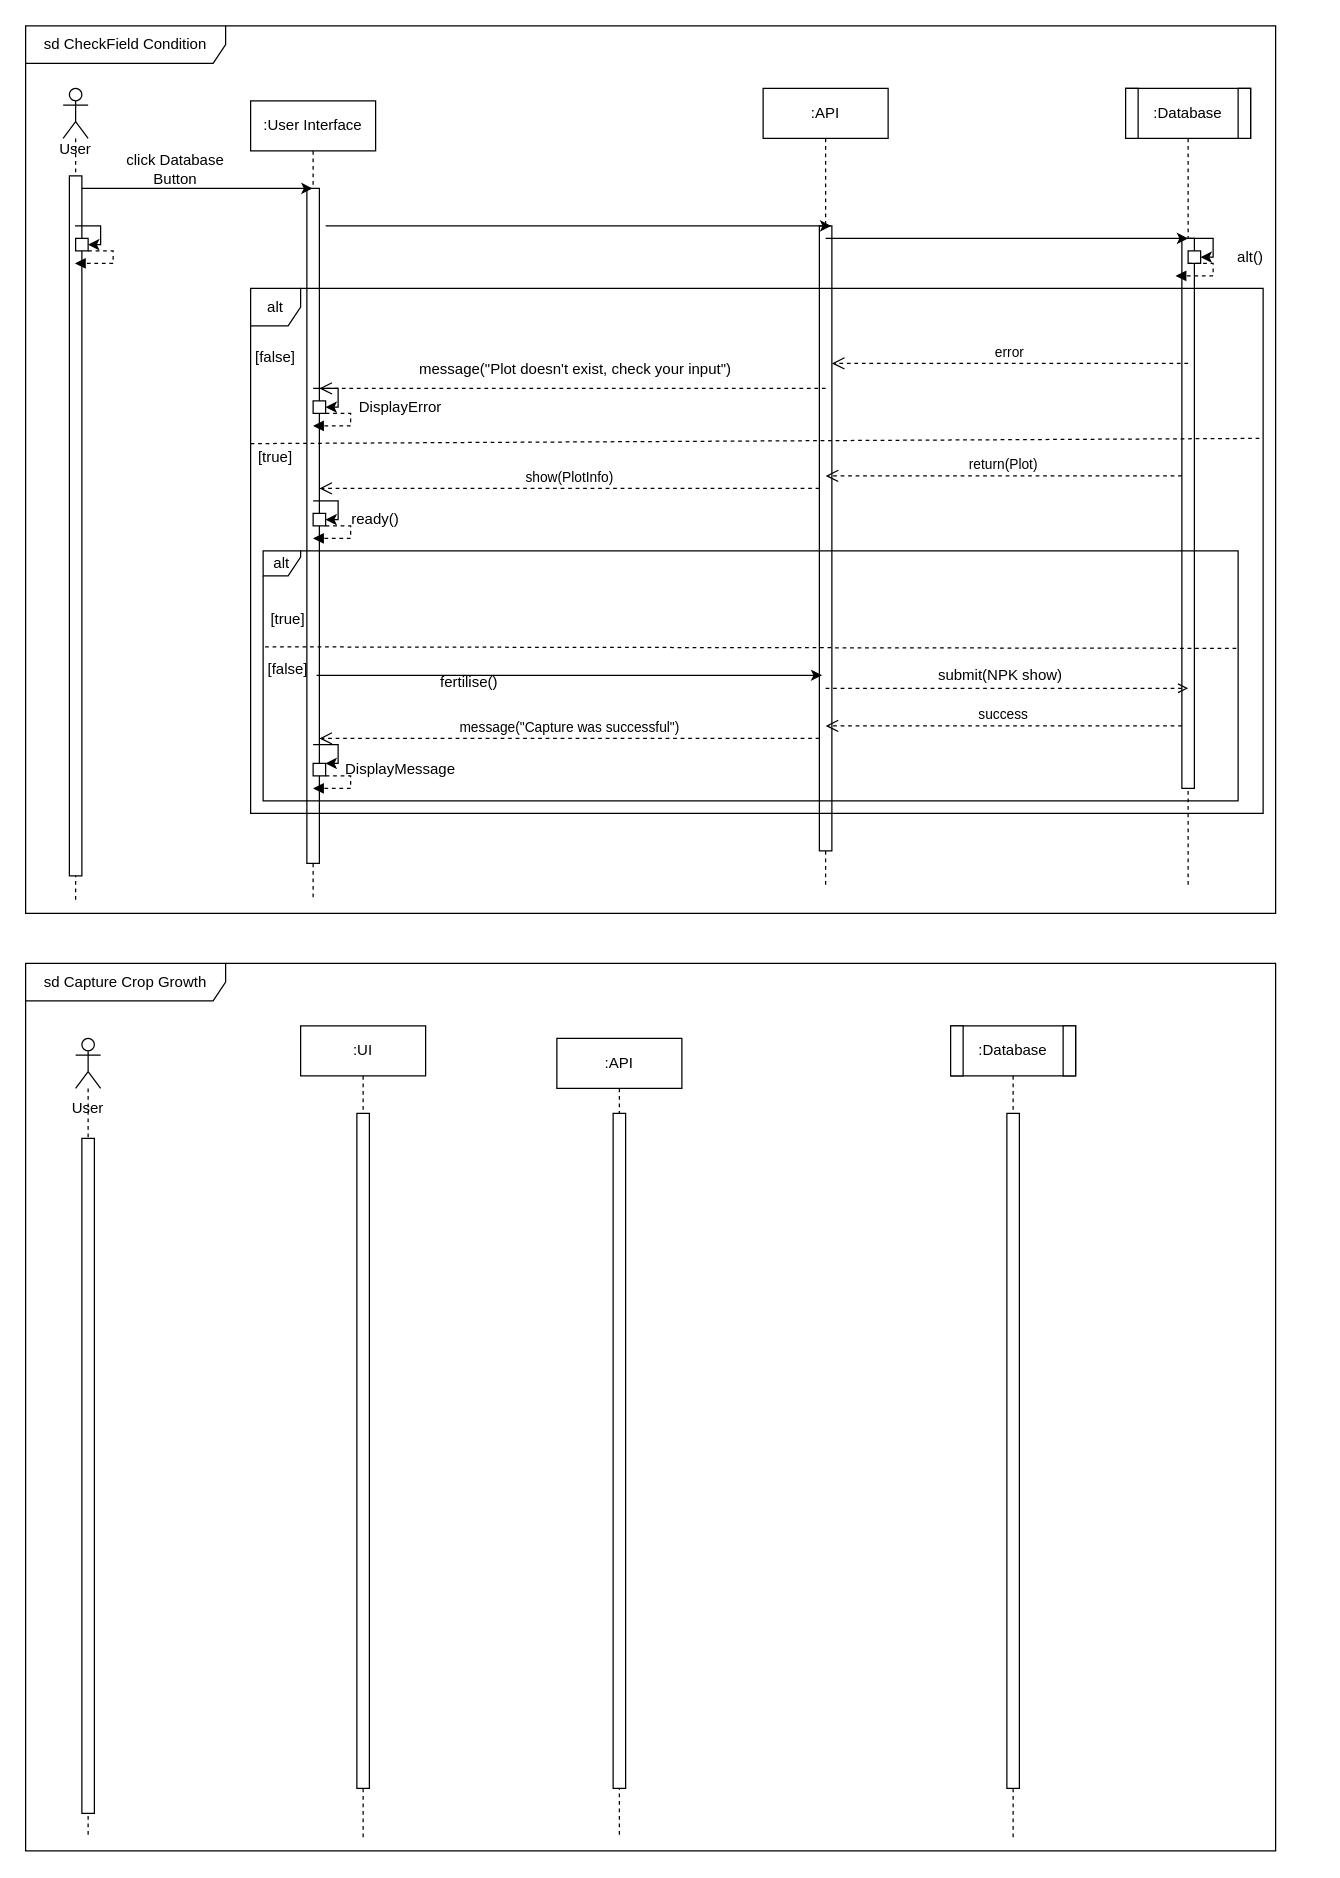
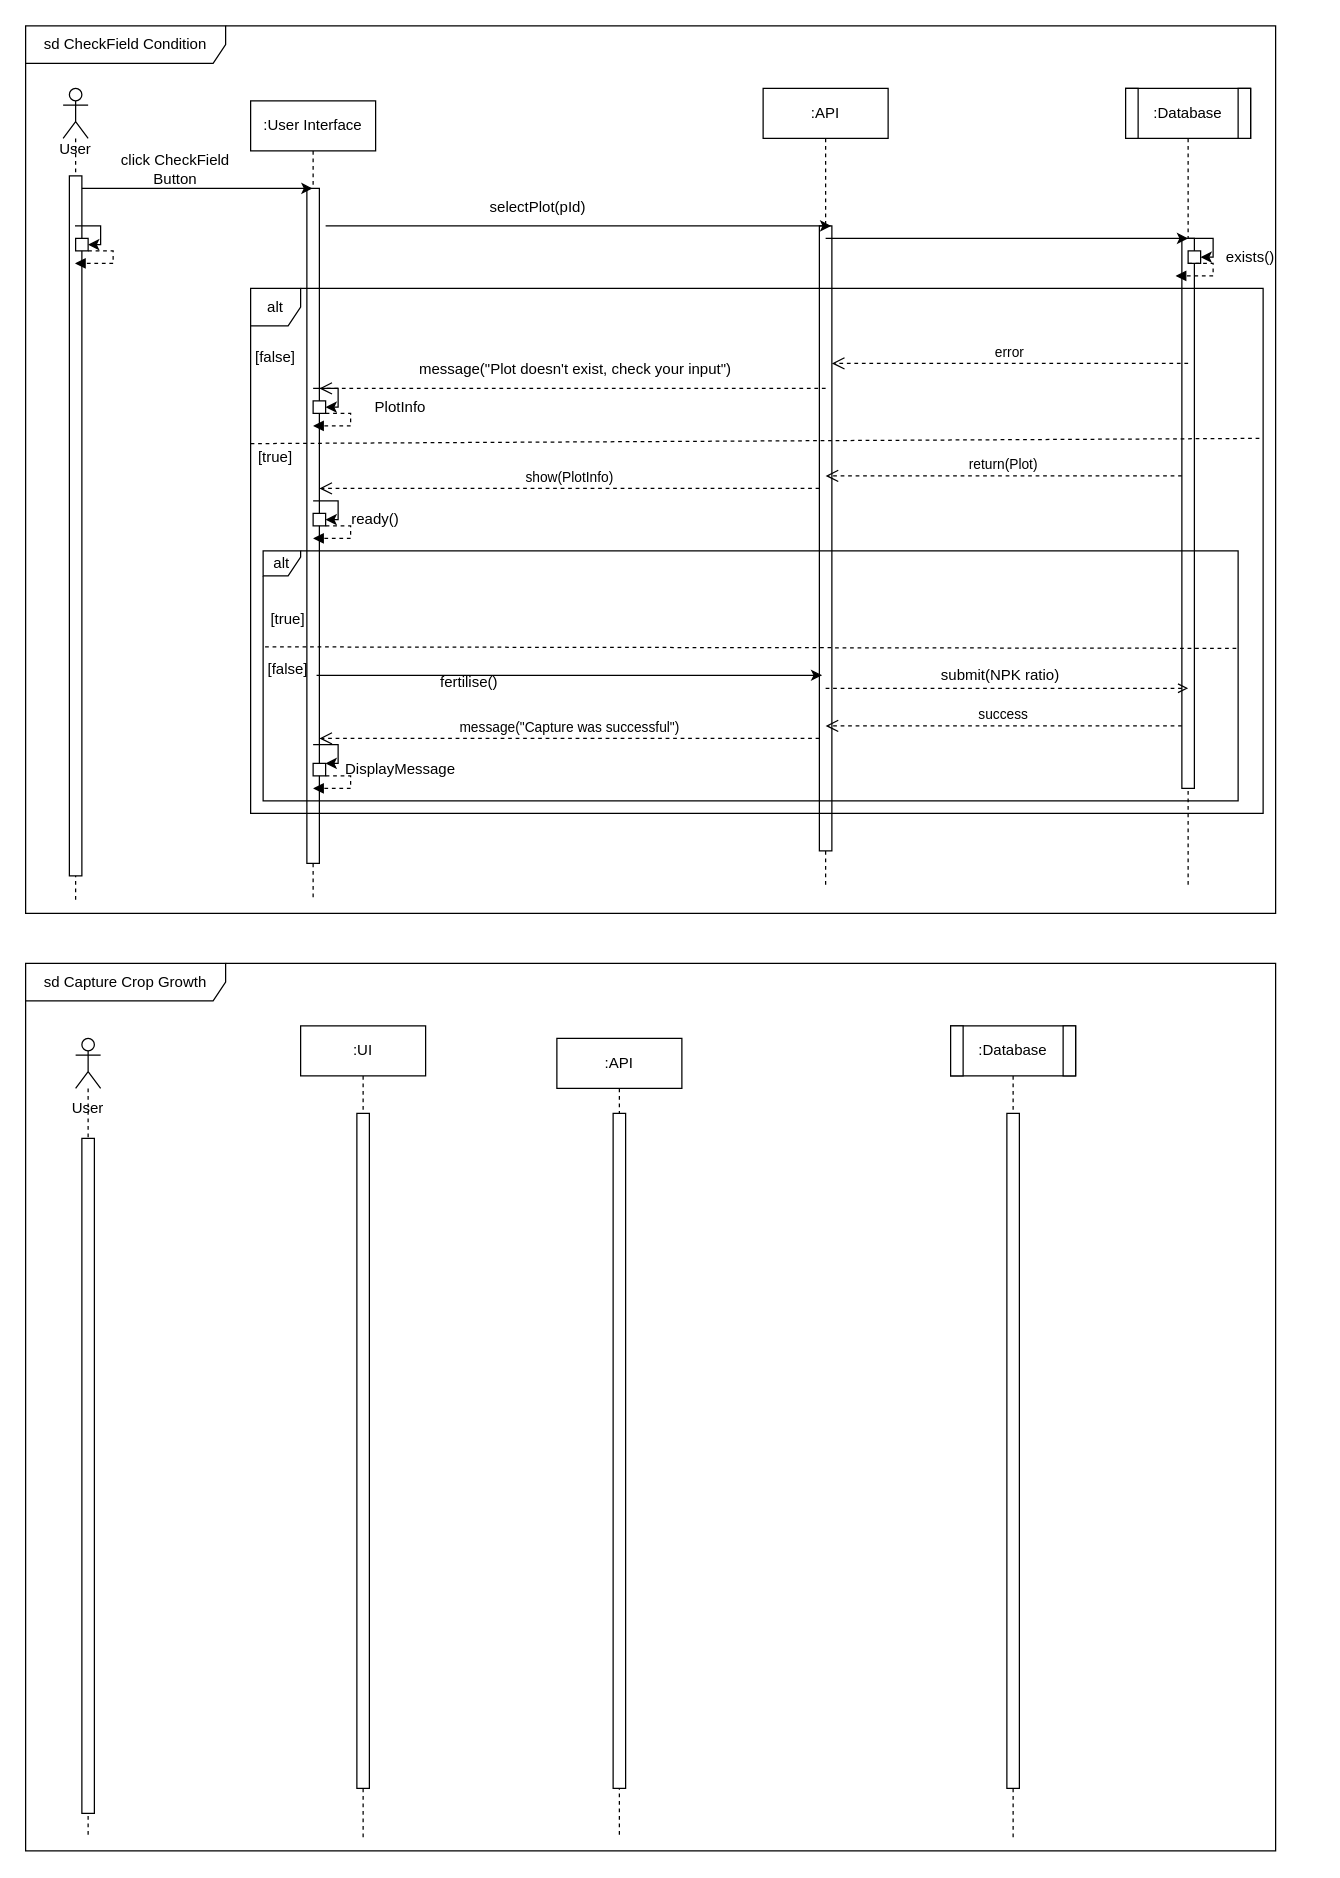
node "click Database Button": label "click Database Button" -> "click CheckField Button"
node "selectPlot(pId)": added
node "alt()": label "alt()" -> "exists()"
node "DisplayError": label "DisplayError" -> "PlotInfo"
node "submit(NPK show)": label "submit(NPK show)" -> "submit(NPK ratio)"
